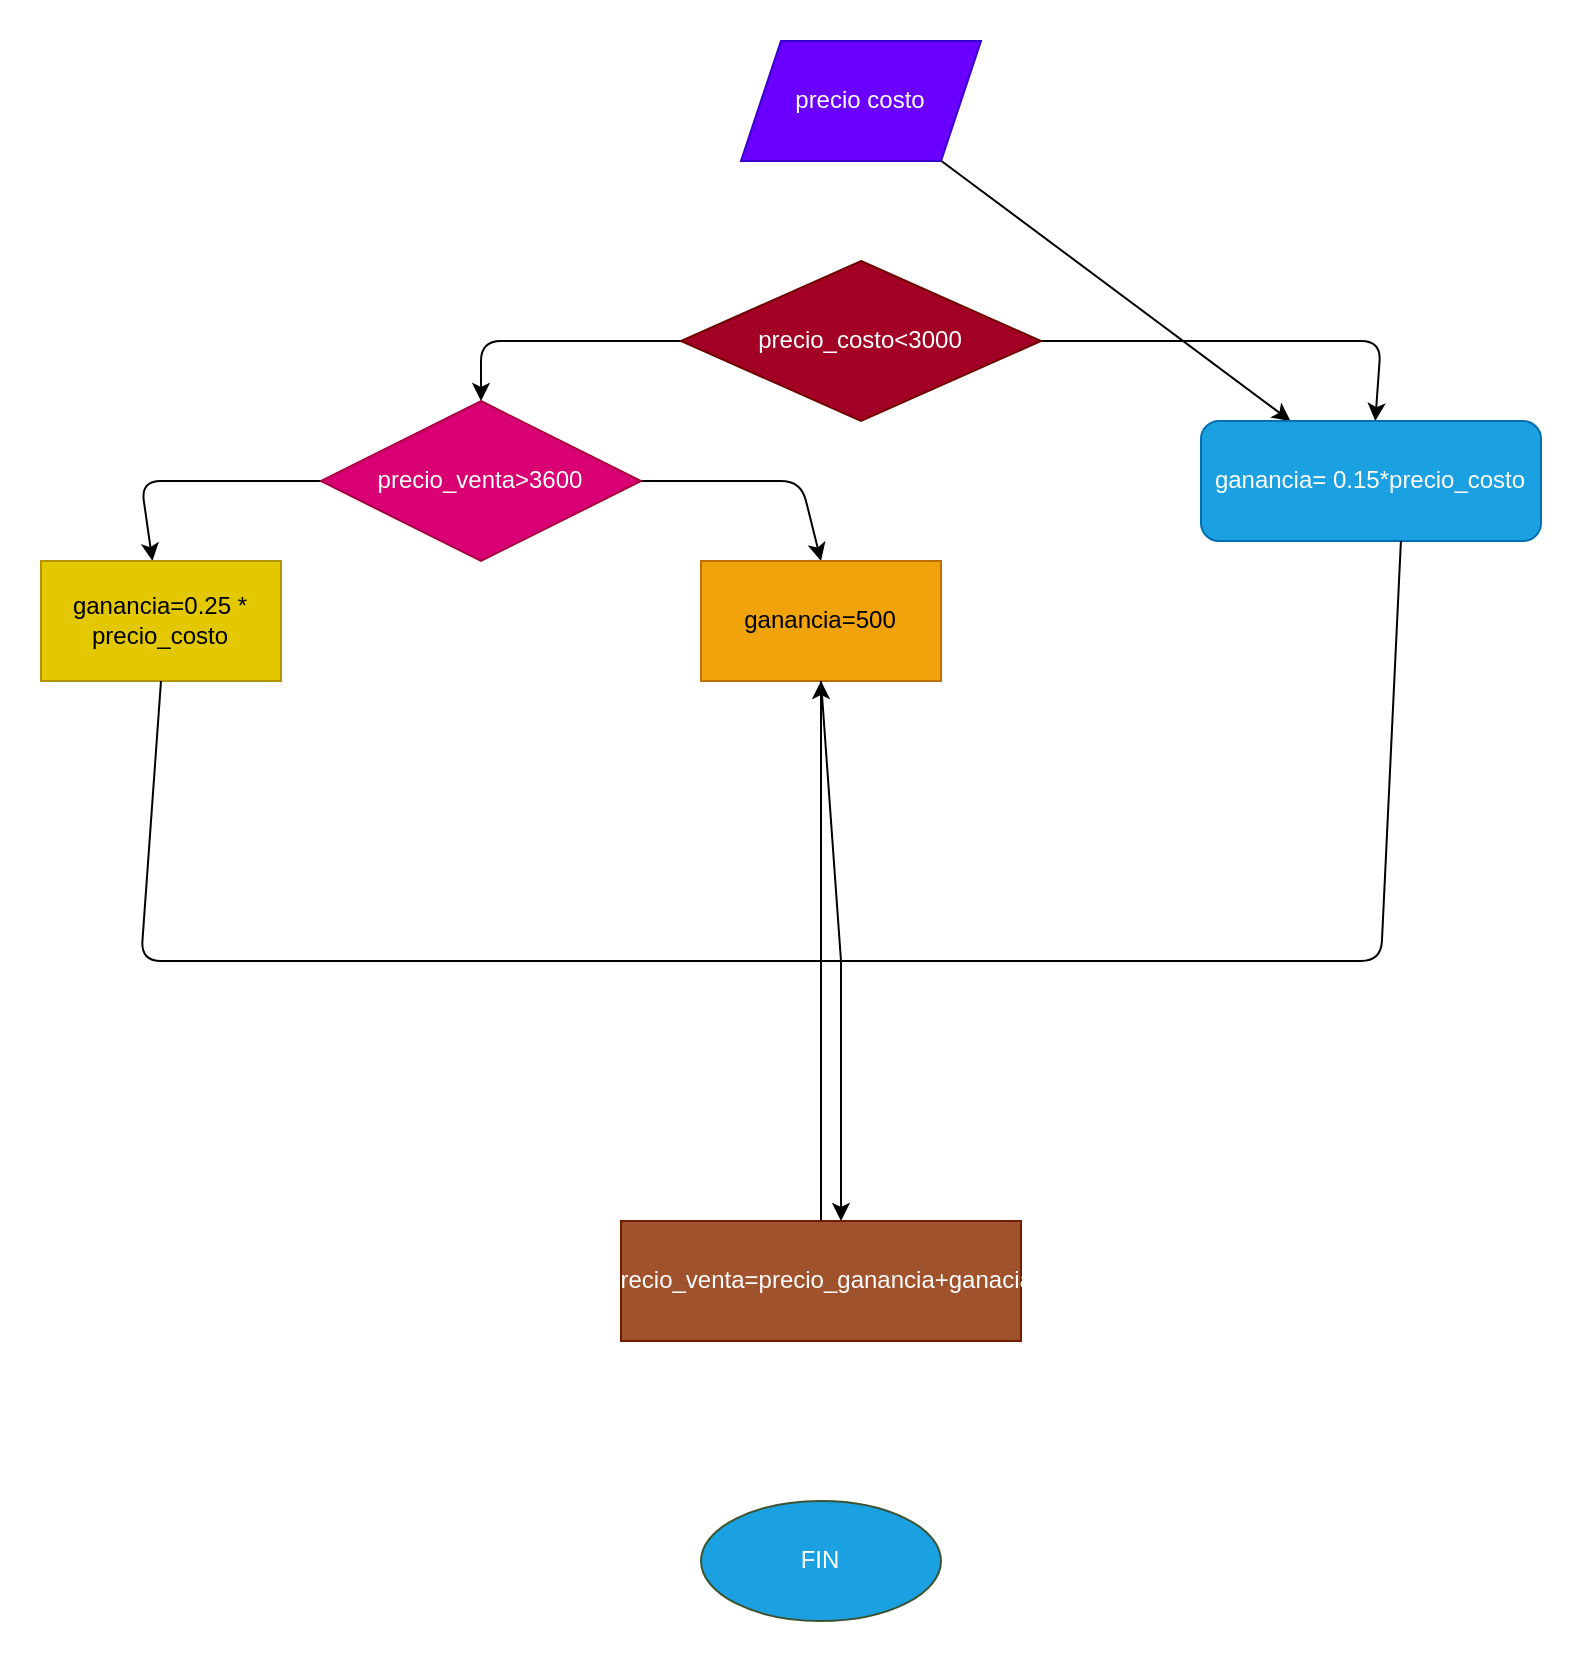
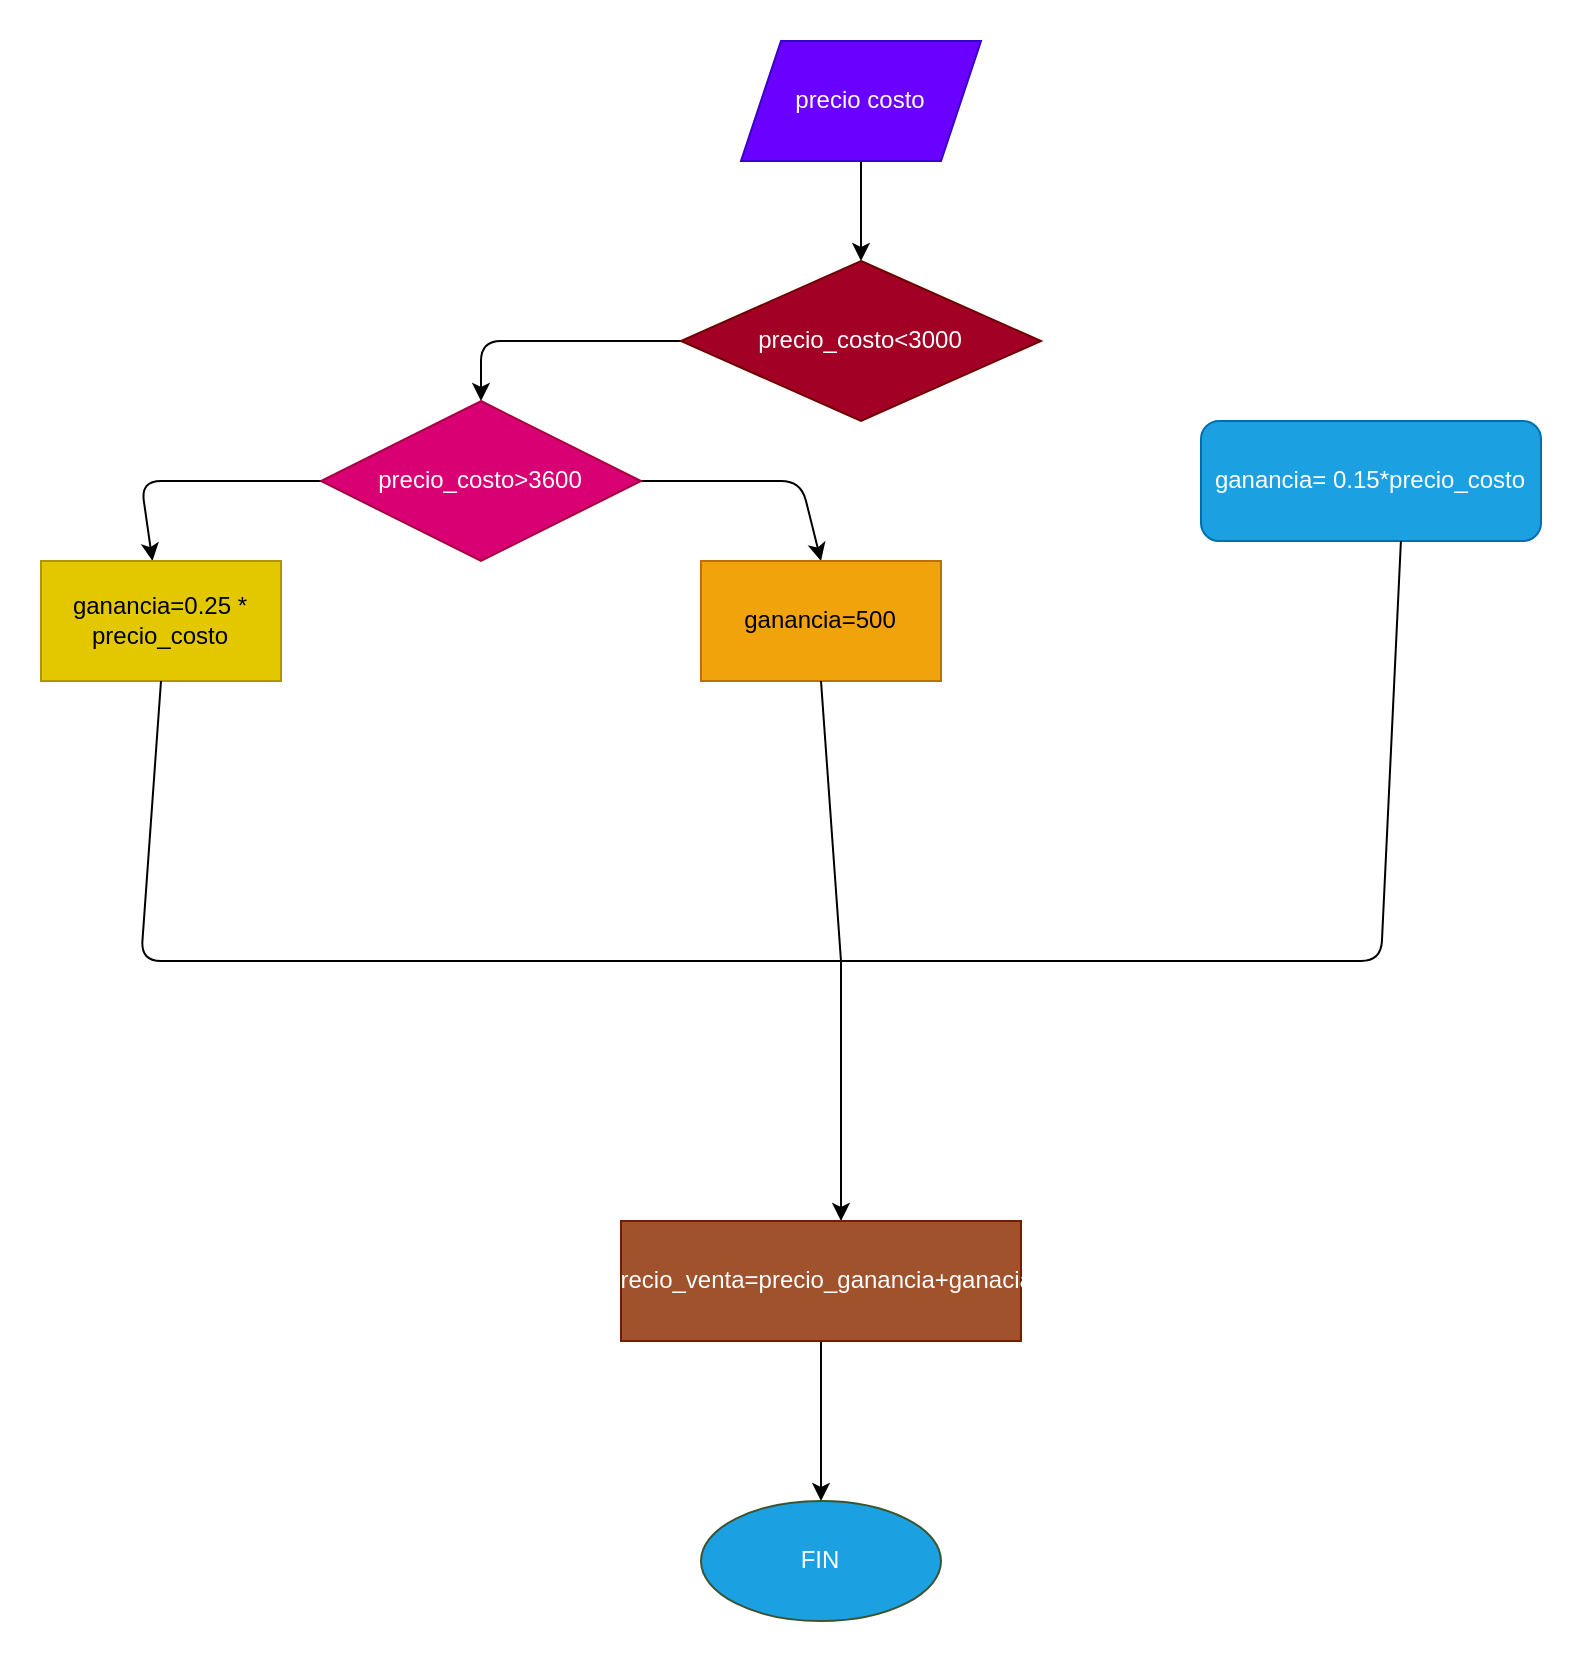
edge "precio costo" -> "ganancia= 0.15*precio_costo": now "precio costo" -> "precio_costo<3000"
edge "precio_costo<3000" -> "ganancia= 0.15*precio_costo": removed
node "precio_venta>3600": label "precio_venta>3600" -> "precio_costo>3600"
edge "precio_venta=precio_ganancia+ganacia" -> "ganancia=500": now "precio_venta=precio_ganancia+ganacia" -> "FIN"
